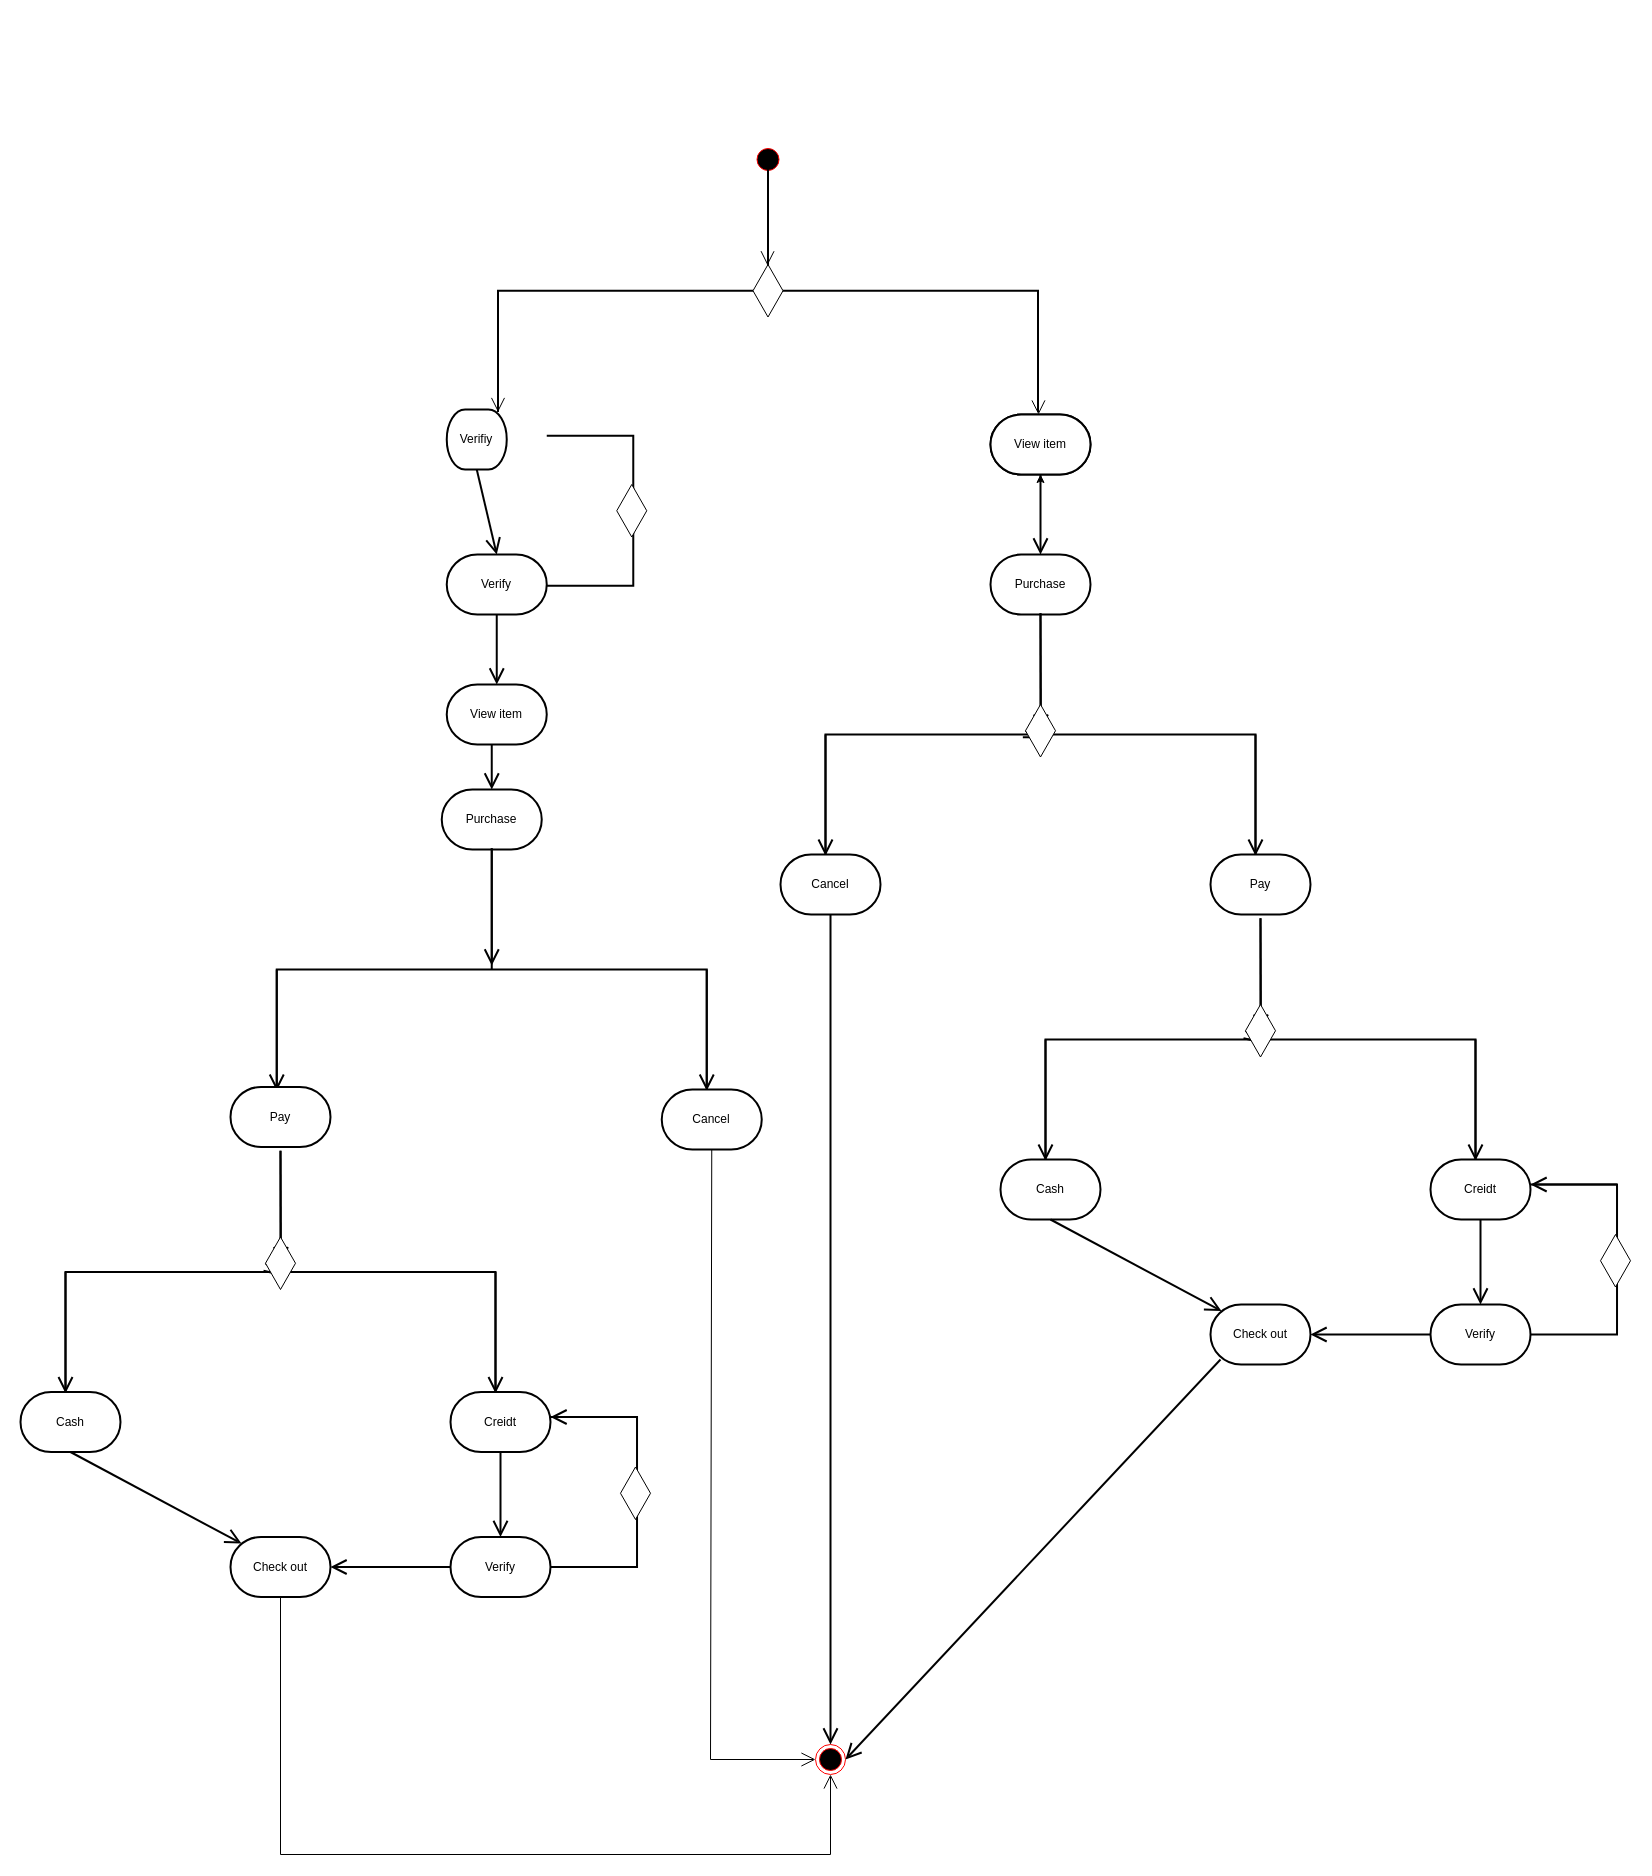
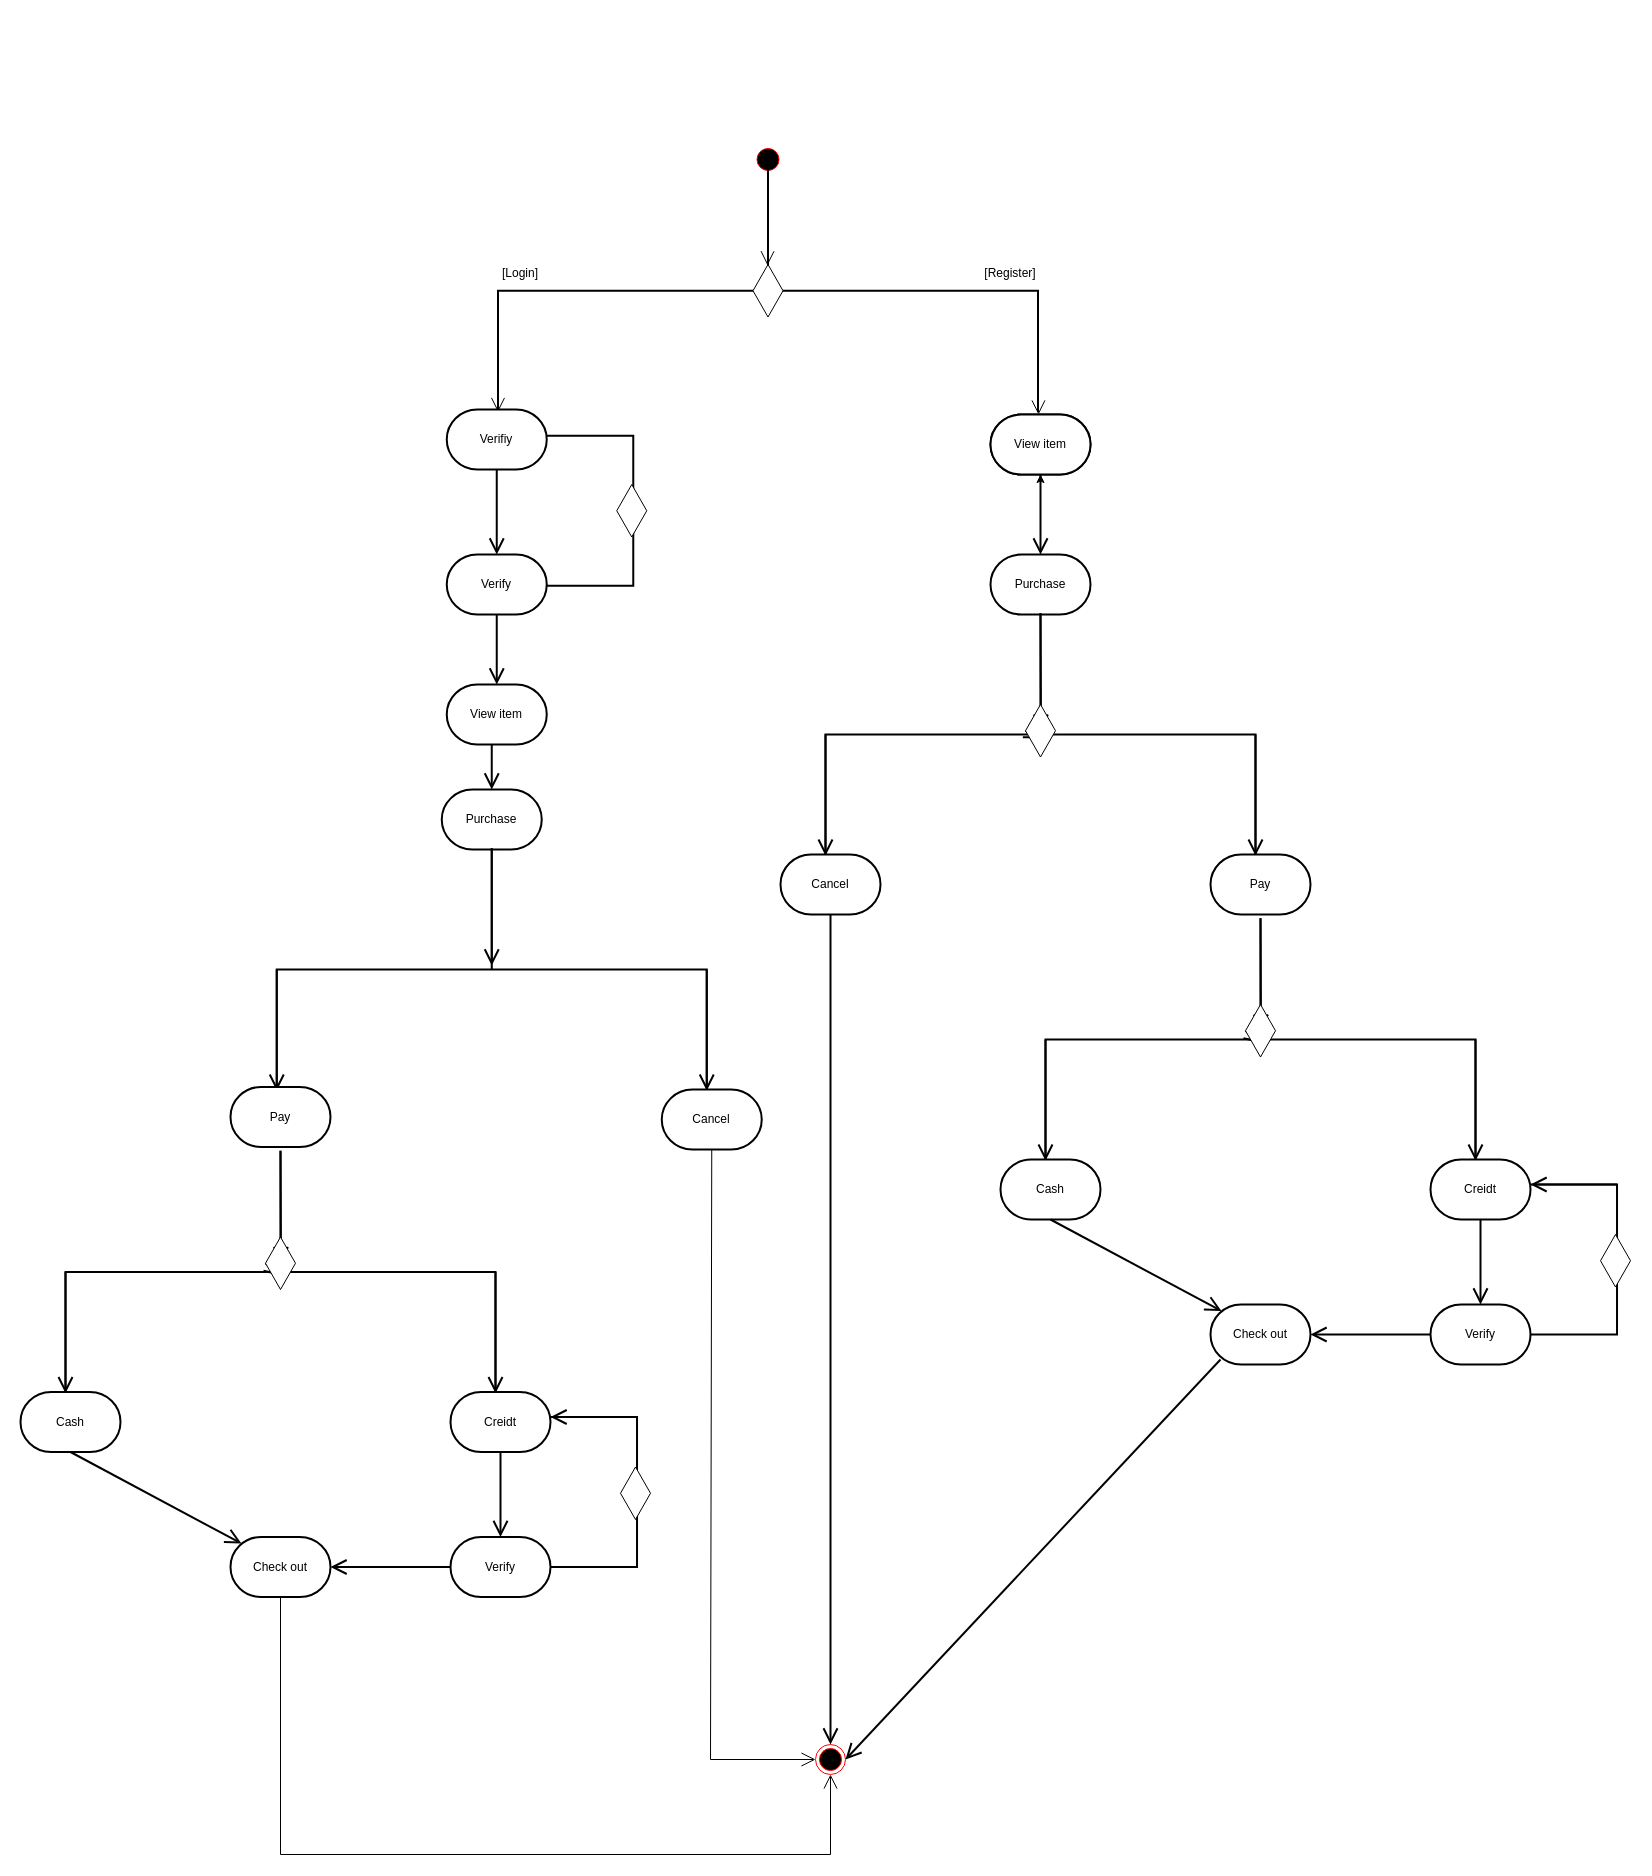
node "[Login]": added
node "[Register]": added
node "Verifiy": size 60x60 -> 100x60
